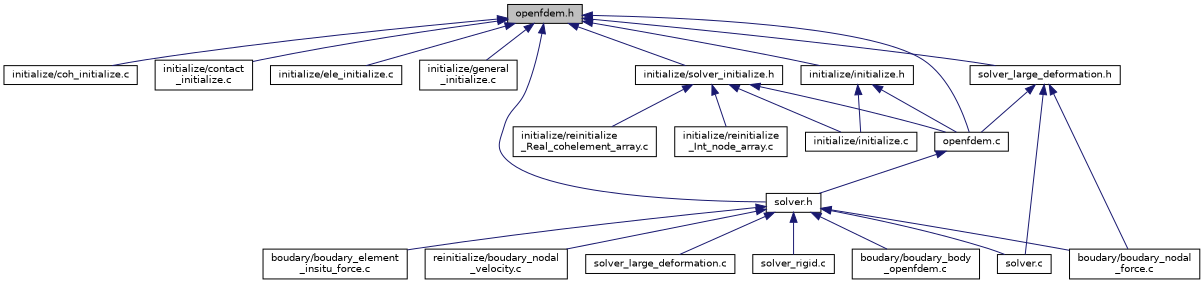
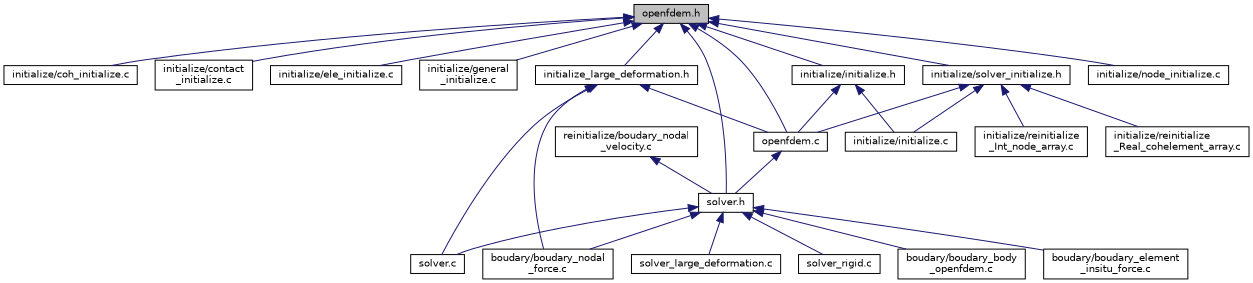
node "solver_large_deformation.h": label "solver_large_deformation.h" -> "initialize_large_deformation.h"
node "initialize/node_initialize.c": added
edge "reinitialize/boudary_nodal _velocity.c" -> "solver.h": reversed
